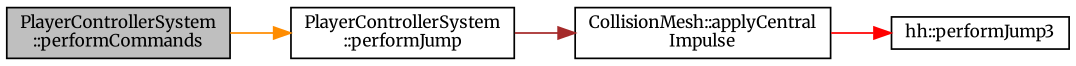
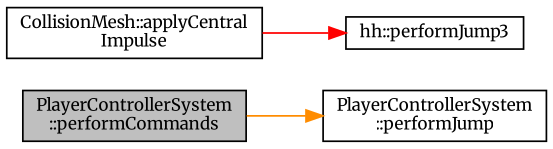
edge "PlayerControllerSystem ::performJump" -> "CollisionMesh::applyCentral Impulse": removed
